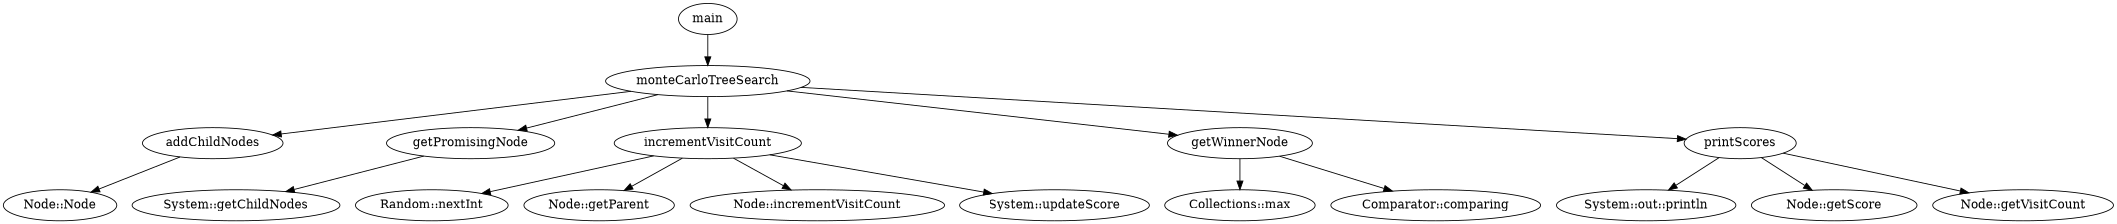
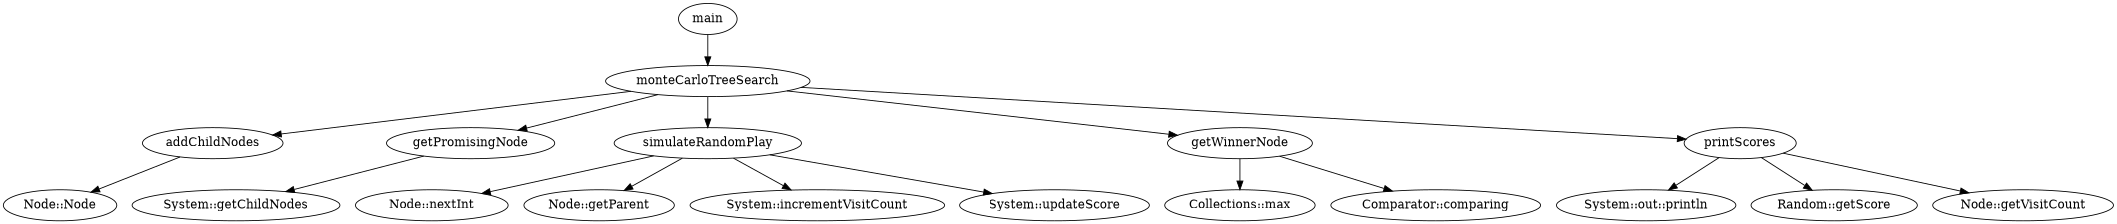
node "incrementVisitCount": label "incrementVisitCount" -> "simulateRandomPlay"
node "Random::nextInt": label "Random::nextInt" -> "Node::nextInt"
node "Node::incrementVisitCount": label "Node::incrementVisitCount" -> "System::incrementVisitCount"
node "Node::getScore": label "Node::getScore" -> "Random::getScore"
